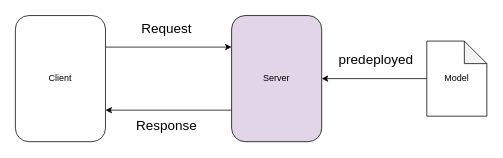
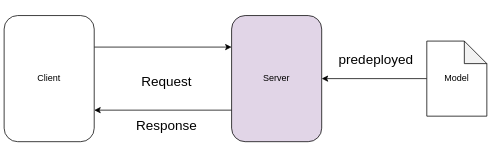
node "Request": moved (168, 25) -> (168, 77)
node "Client": moved (60, 78) -> (49, 78)
